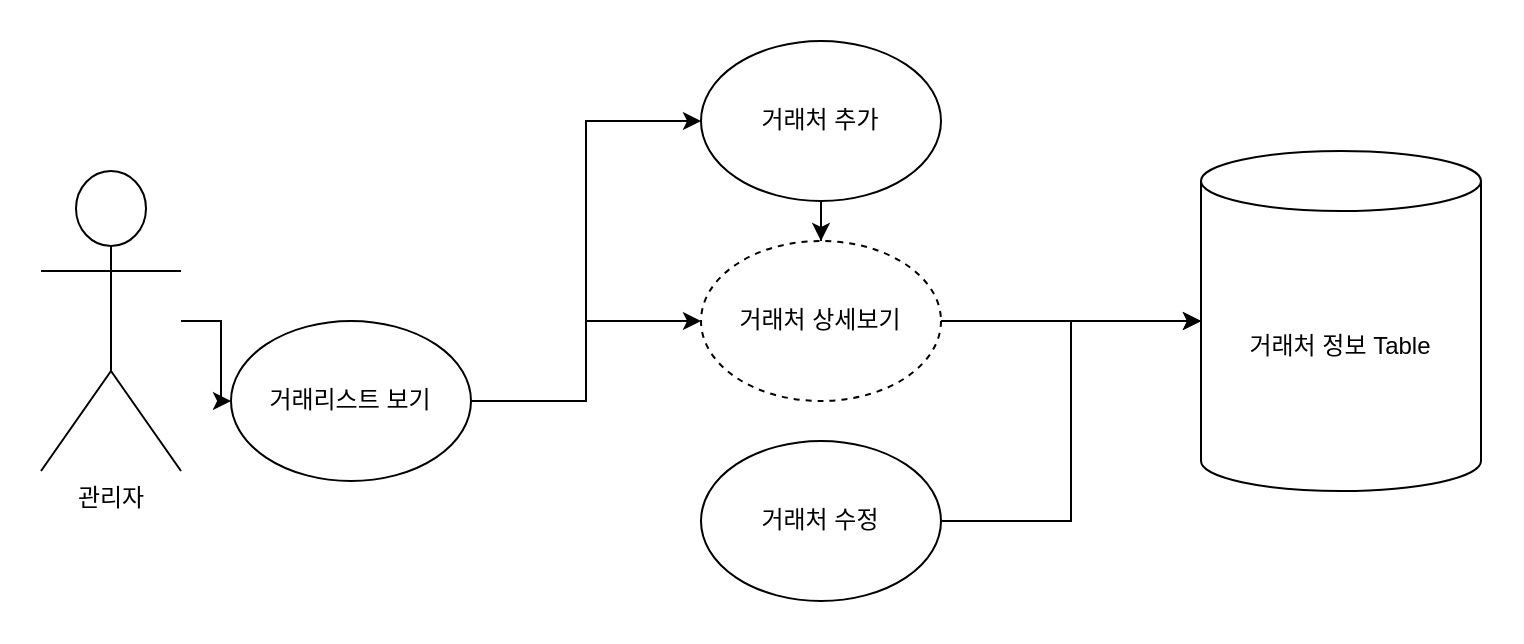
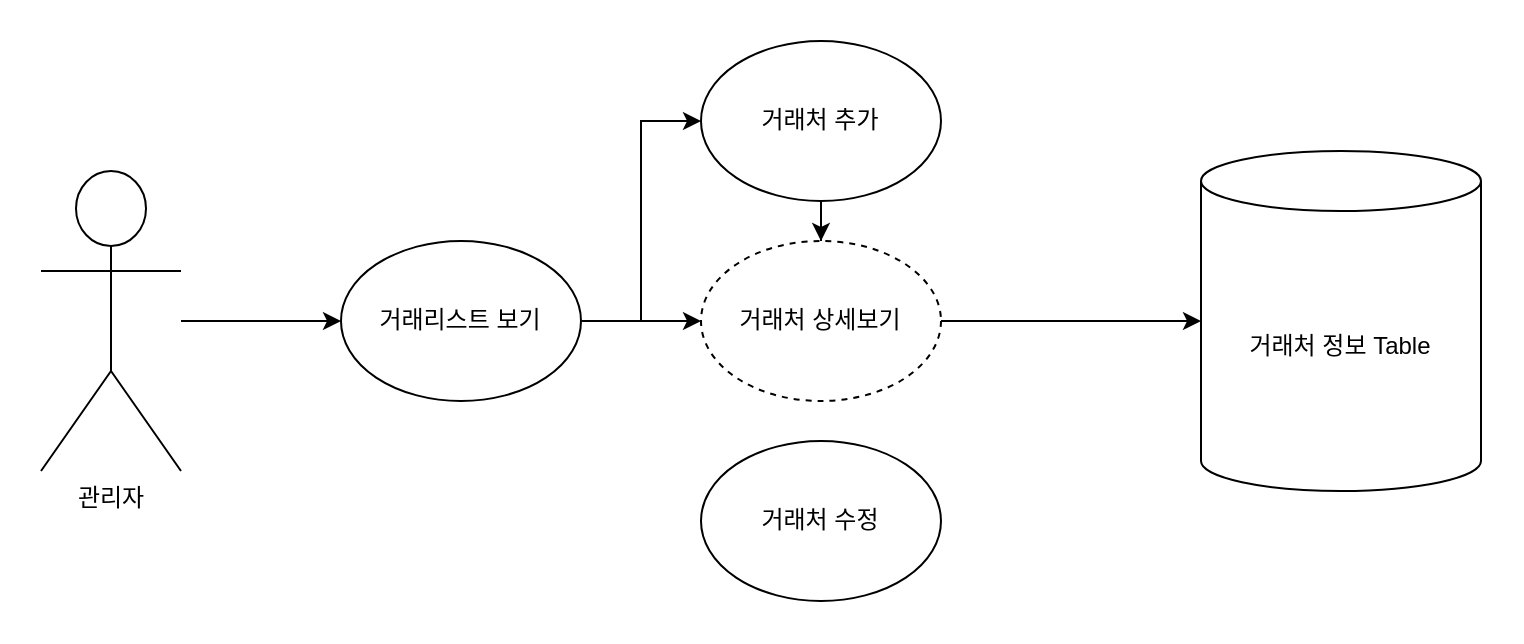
node "거래리스트 보기": moved (351, 401) -> (461, 321)
edge "거래처 수정" -> "거래처 정보 Table": removed
